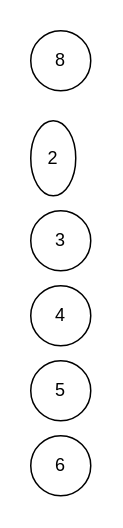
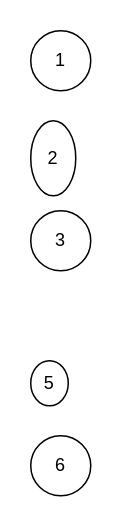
node "8": label "8" -> "1"
node "4": removed
node "5": size 60x60 -> 38x45
